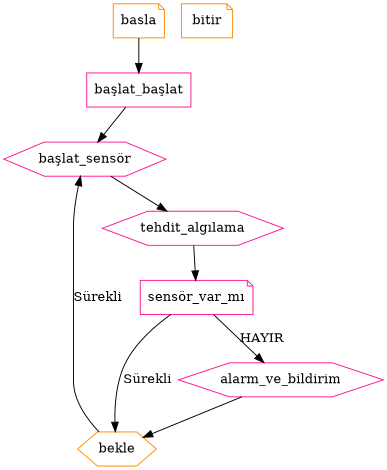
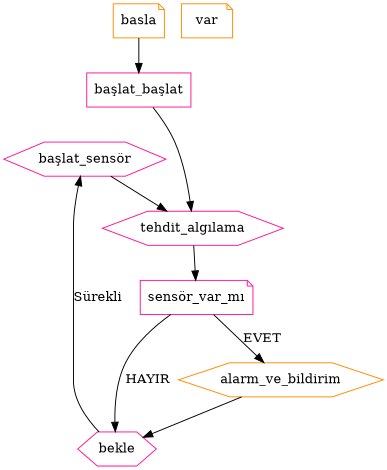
node "bitir": label "bitir" -> "var"
edge "başlat_başlat" -> "başlat_sensör": now "başlat_başlat" -> "tehdit_algılama"
edge "sensör_var_mı" -> "alarm_ve_bildirim": label "HAYIR" -> "EVET"
edge "sensör_var_mı" -> "bekle": label "Sürekli" -> "HAYIR"
node "alarm_ve_bildirim": color deeppink -> darkorange
node "bekle": color darkorange -> deeppink
